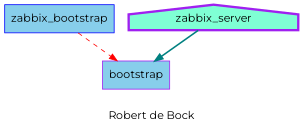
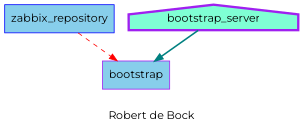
node "zabbix_bootstrap": label "zabbix_bootstrap" -> "zabbix_repository"
node "zabbix_server": label "zabbix_server" -> "bootstrap_server"
